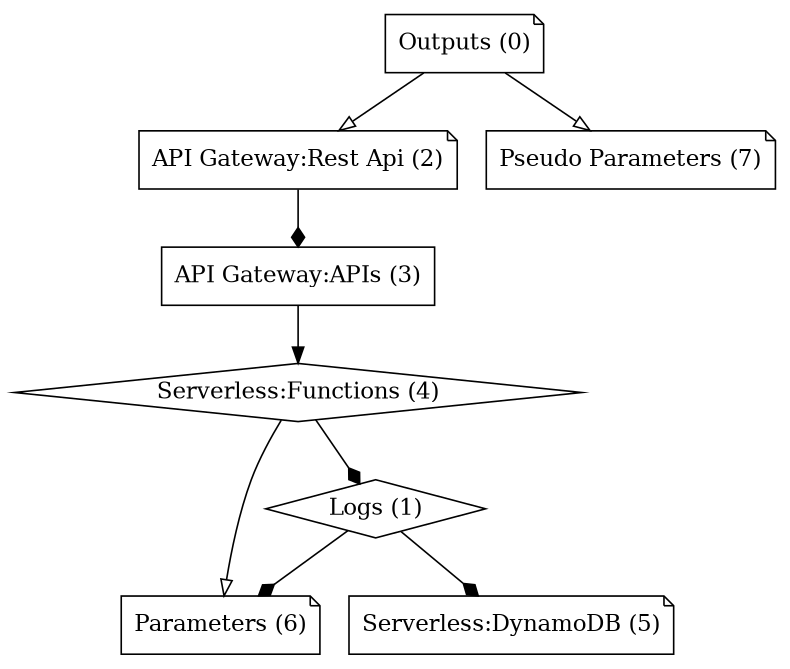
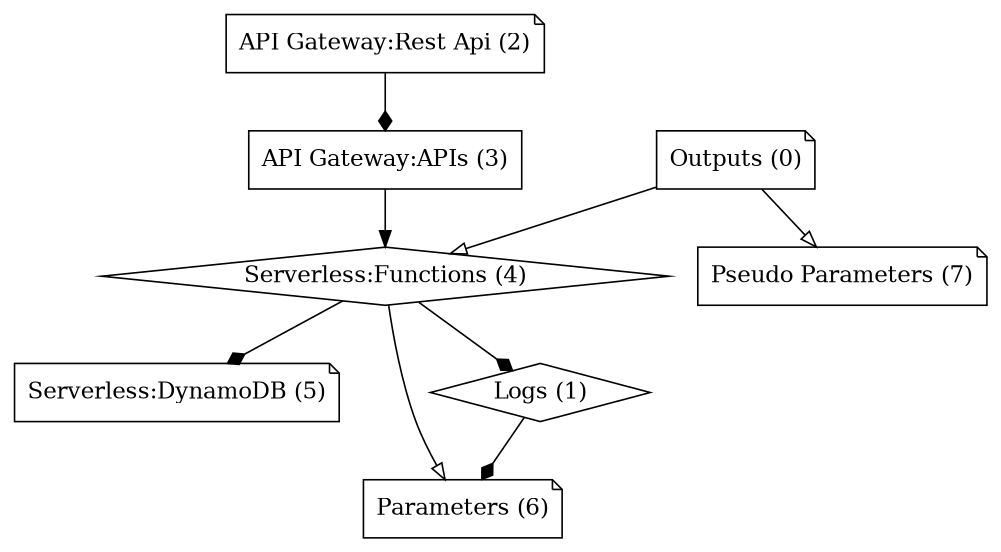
edge "Outputs (0)" -> "API Gateway:Rest Api (2)": now "Outputs (0)" -> "Serverless:Functions (4)"
edge "Logs (1)" -> "Serverless:DynamoDB (5)": now "Serverless:Functions (4)" -> "Serverless:DynamoDB (5)"
